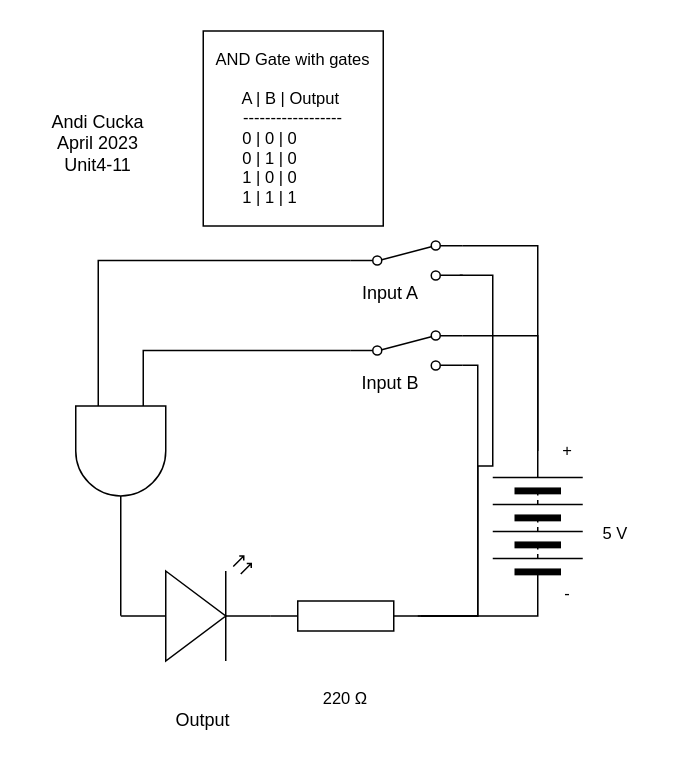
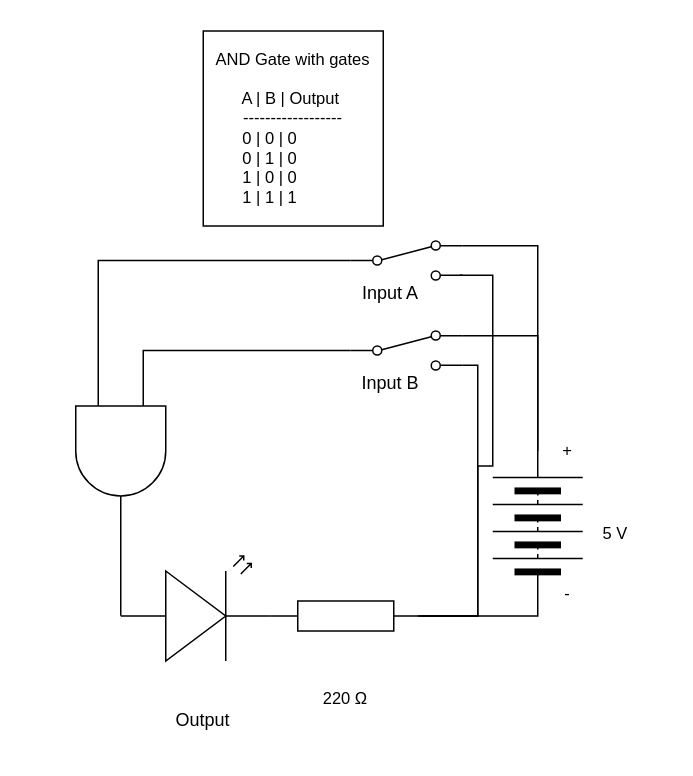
node "Andi Cucka April 2023 Unit4-11": removed
